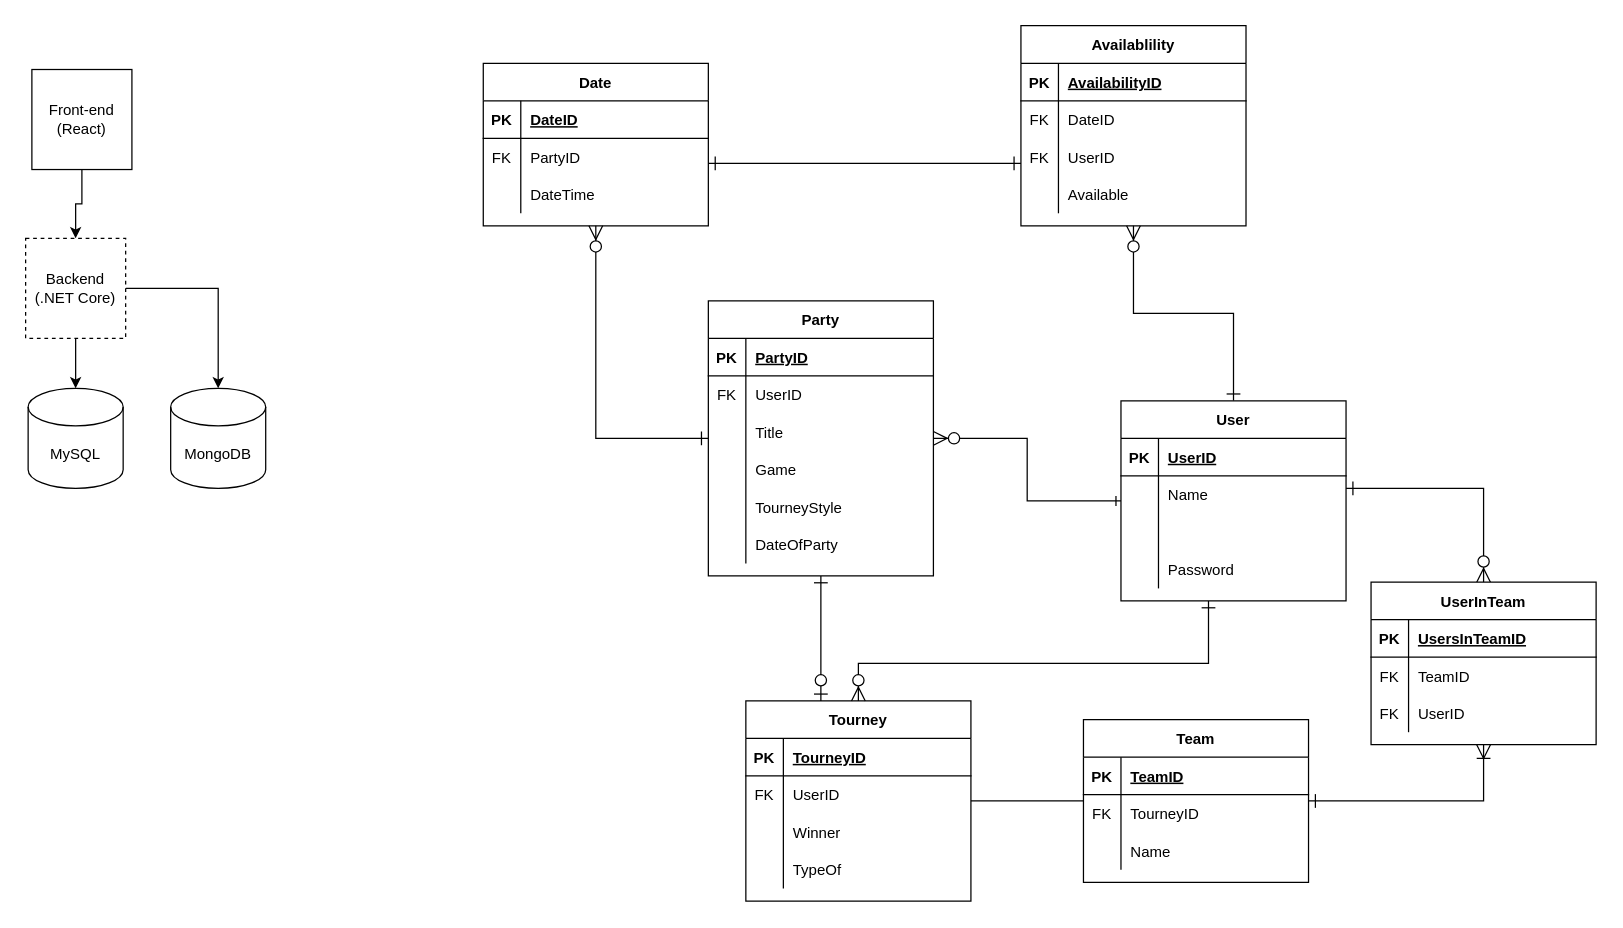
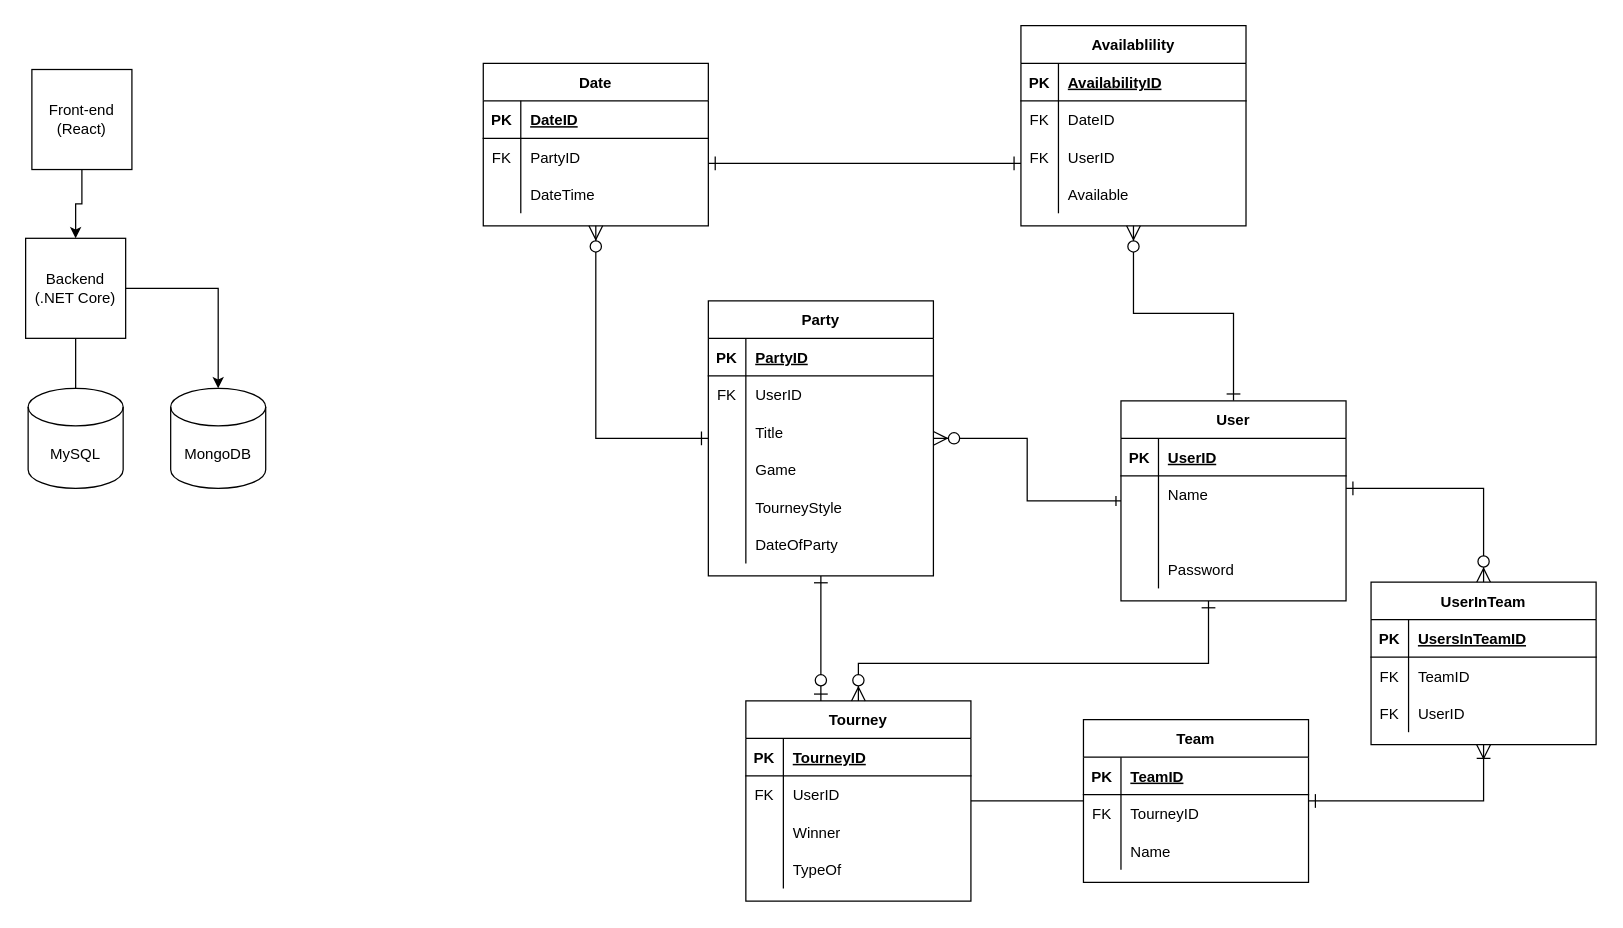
node "Backend (.NET Core)": style dashed -> solid
edge "Backend (.NET Core)" -> "MySQL": arrowhead classic -> none
